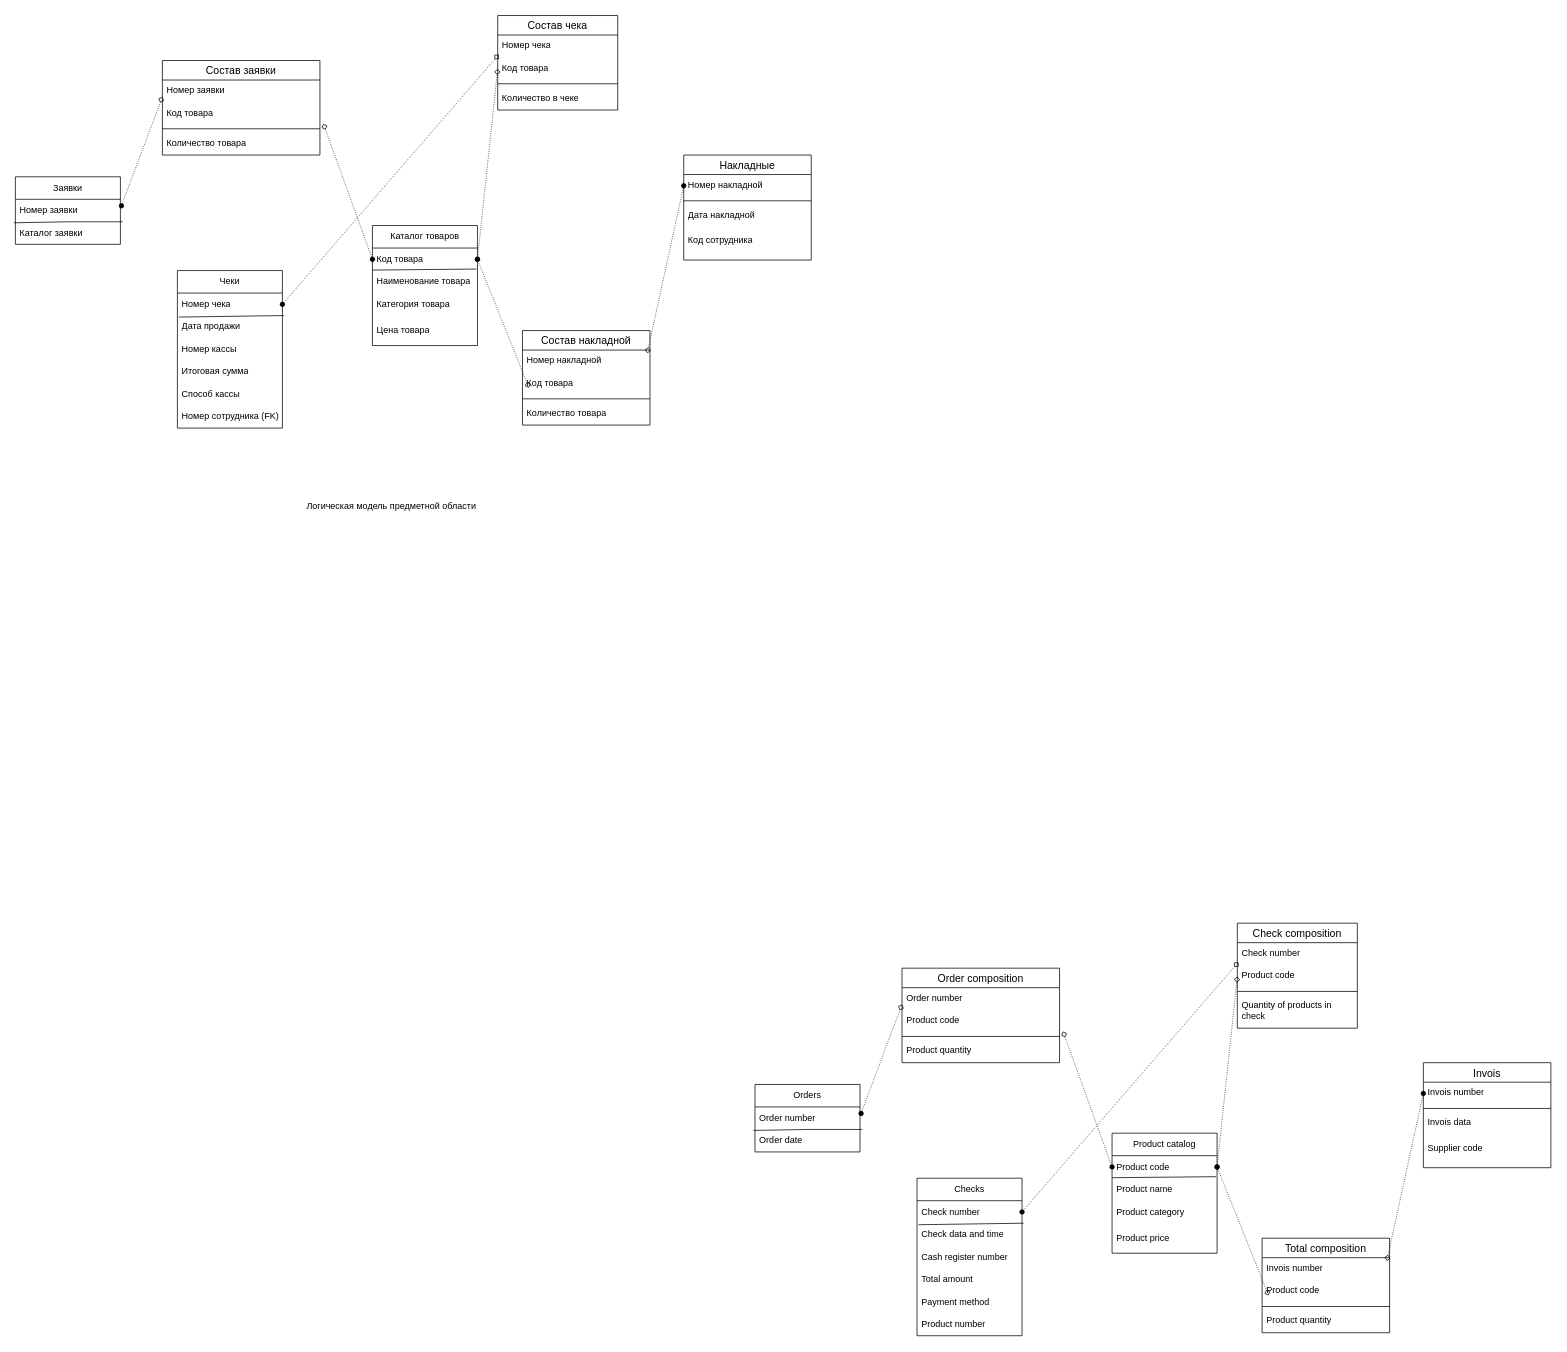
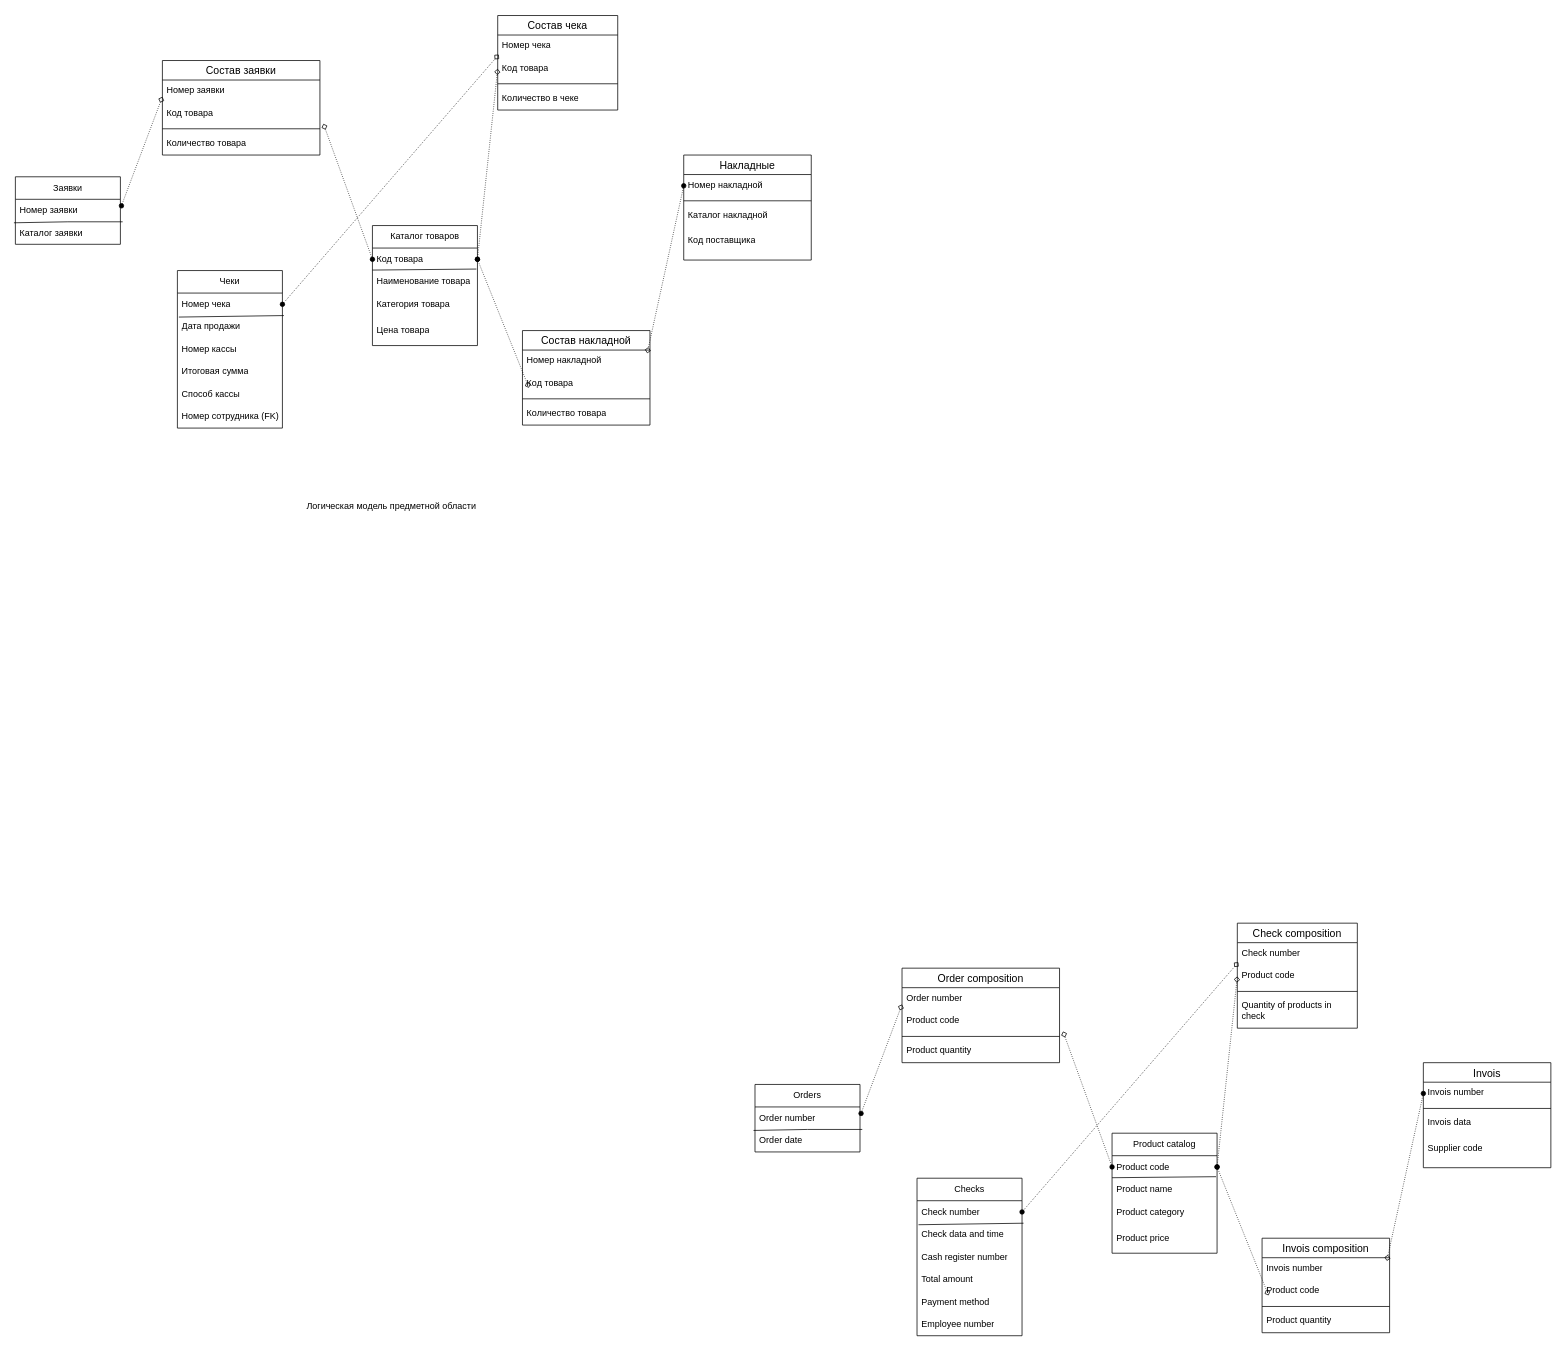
node "Дата накладной": label "Дата накладной" -> "Каталог накладной"
node "Код сотрудника": label "Код сотрудника" -> "Код поставщика"
node "Total composition": label "Total composition" -> "Invois composition"
node "Product number": label "Product number" -> "Employee number"
